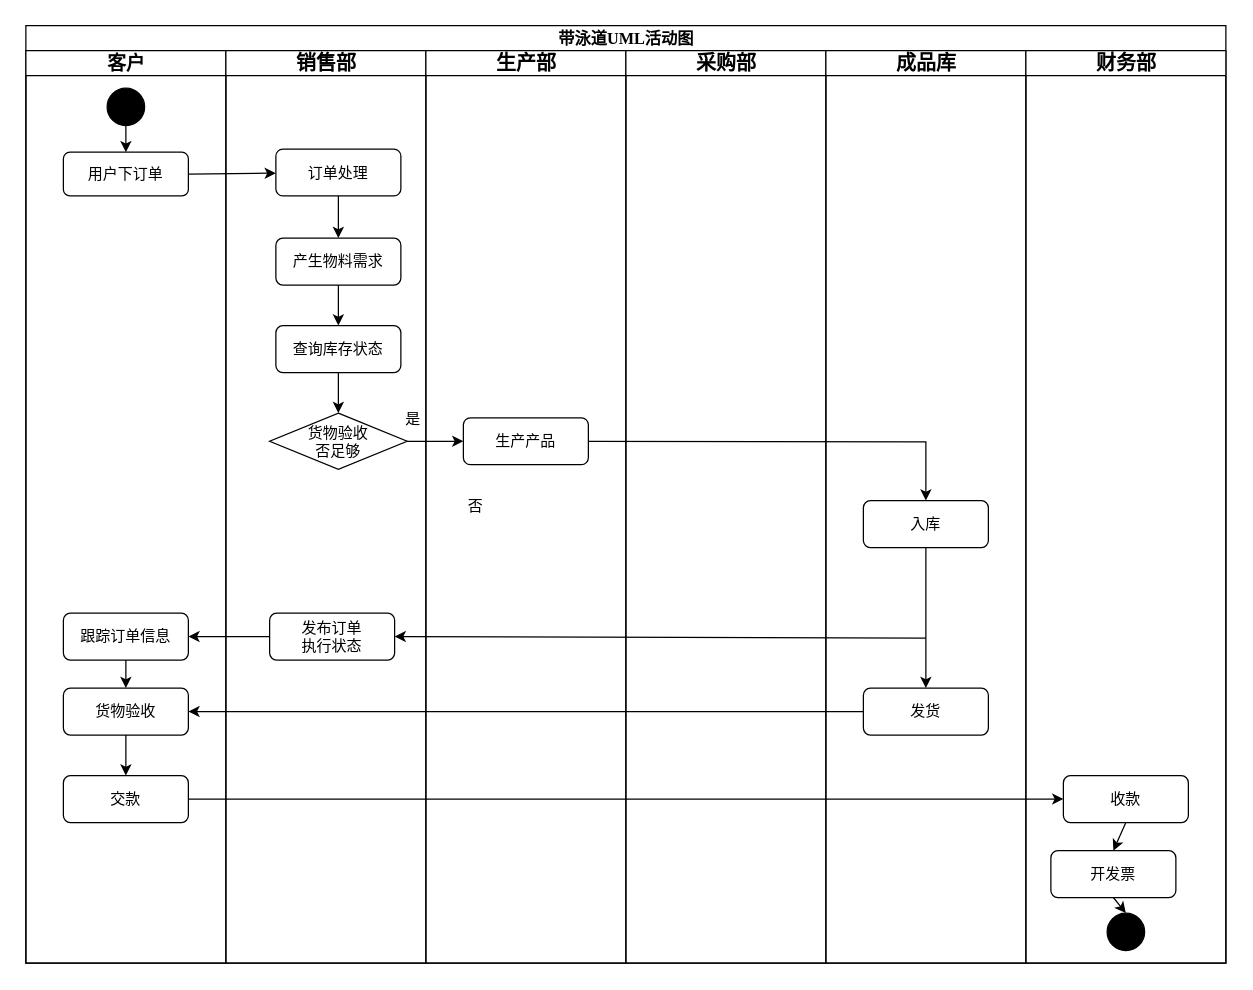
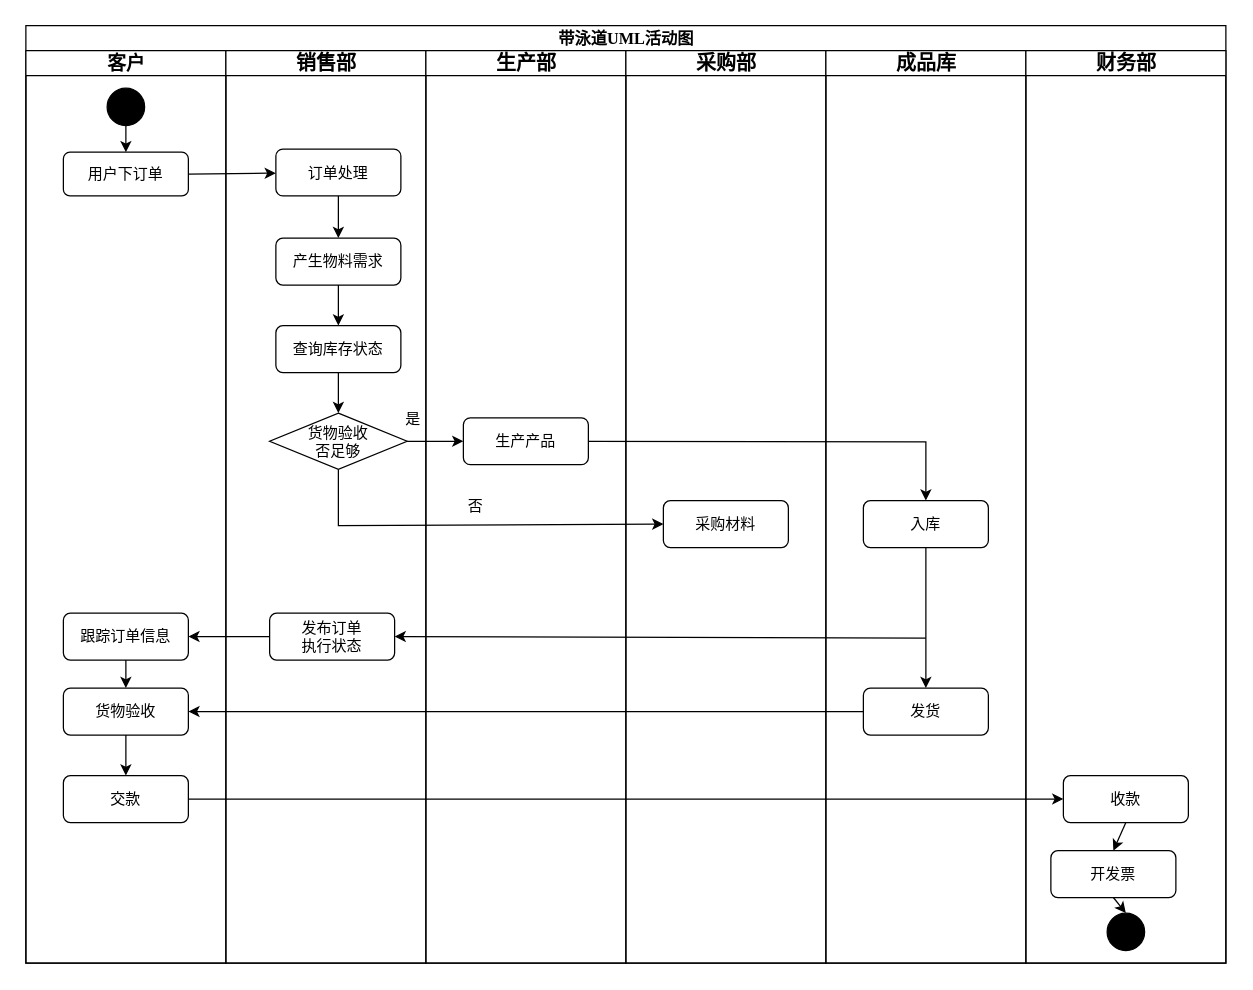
node "采购材料": added
edge "货物验收 否足够" -> "采购材料": added
